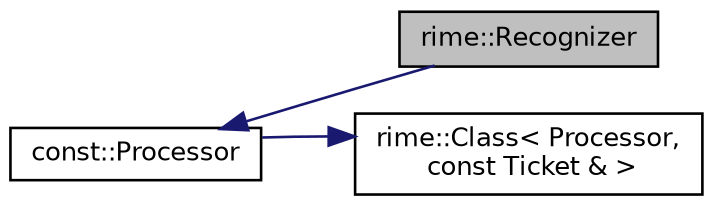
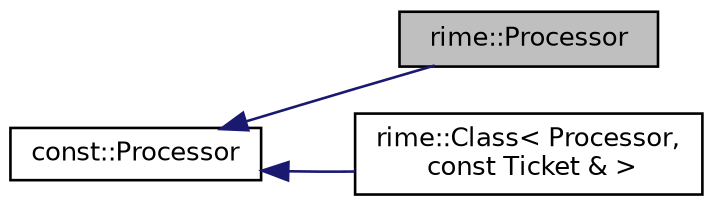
node "rime::Recognizer": label "rime::Recognizer" -> "rime::Processor"
edge "const::Processor" -> "rime::Class< Processor, const Ticket & >": reversed
